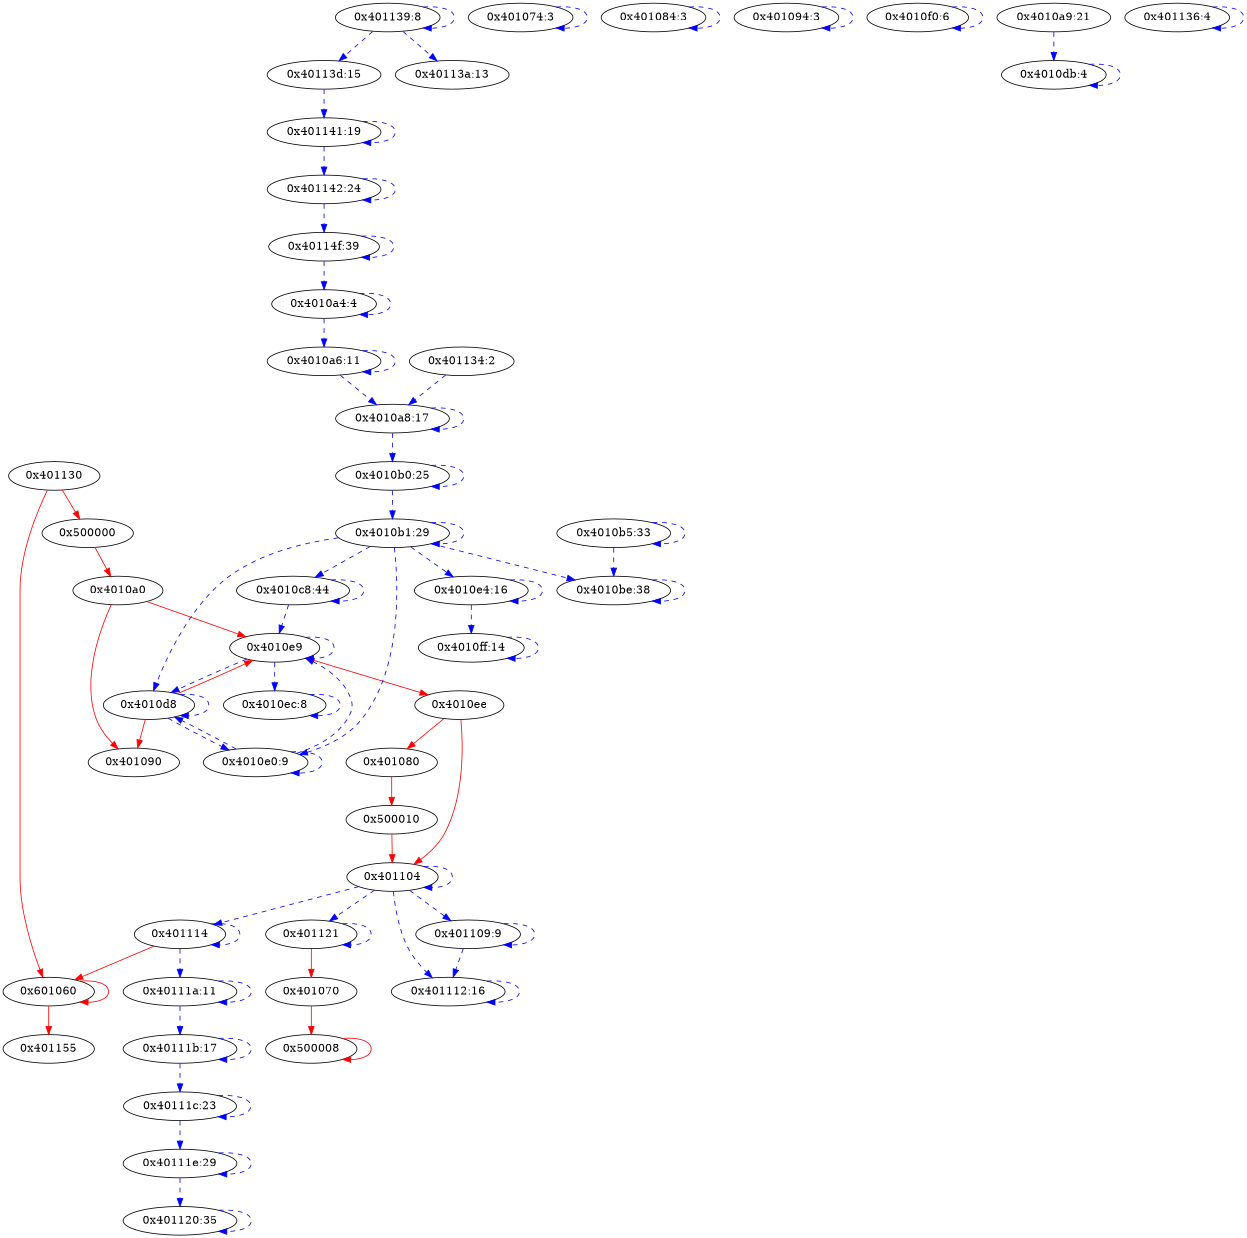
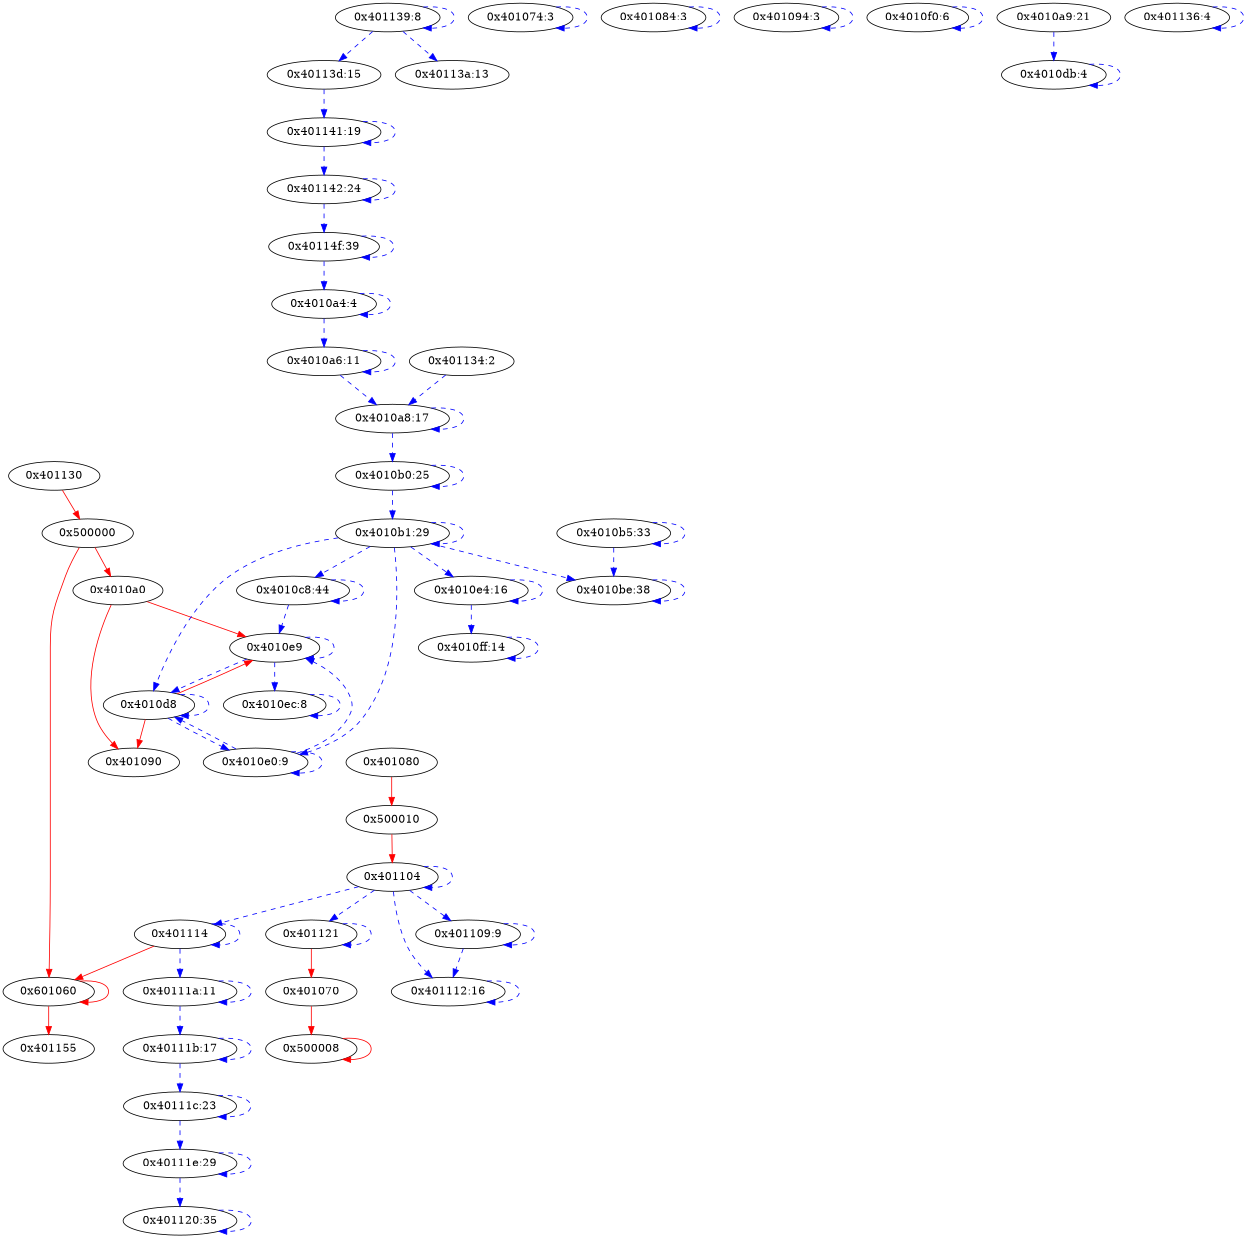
node "0x4010ee": removed
edge "0x401130" -> "0x601060": now "0x500000" -> "0x601060"
